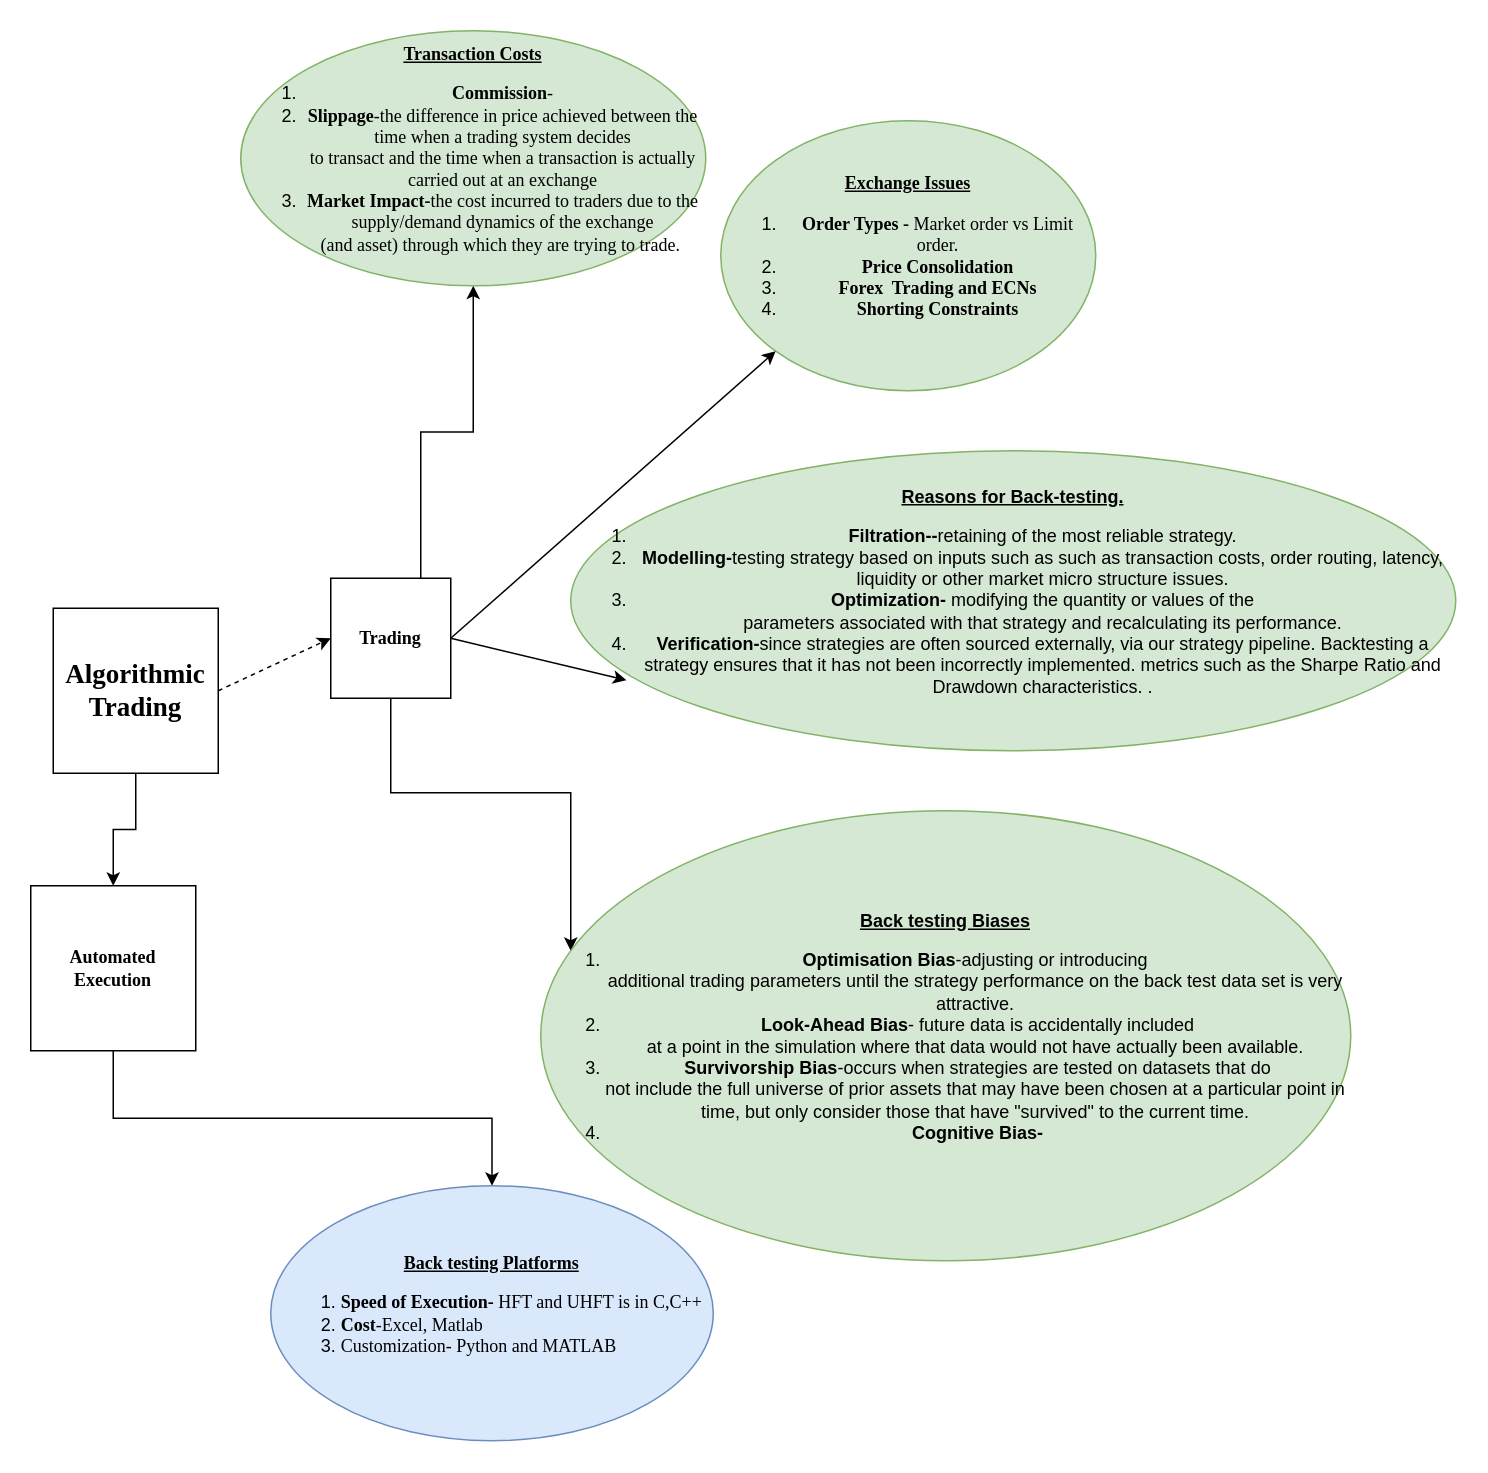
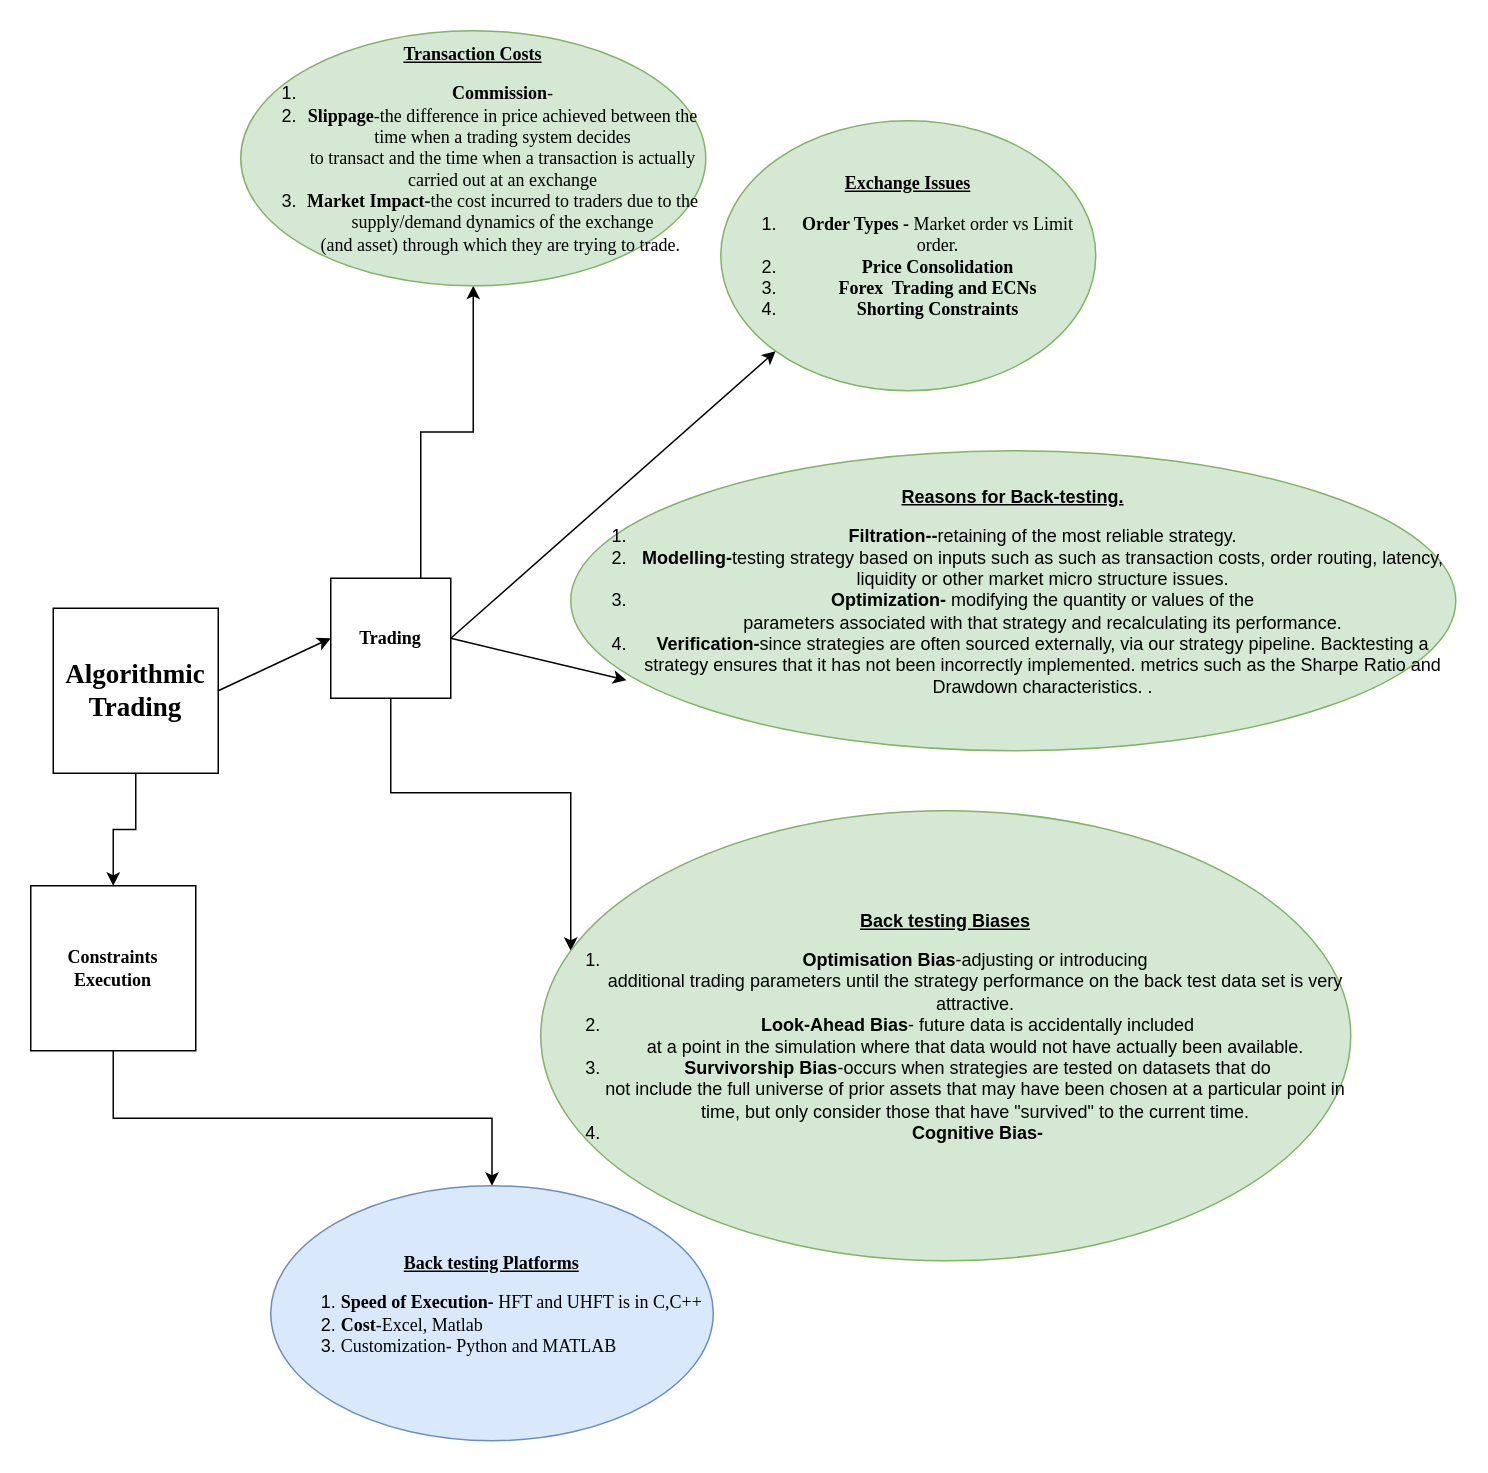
edge "Algorithmic Trading" -> "Trading": style dashed -> solid
node "Automated Execution": label "Automated Execution" -> "Constraints Execution"
